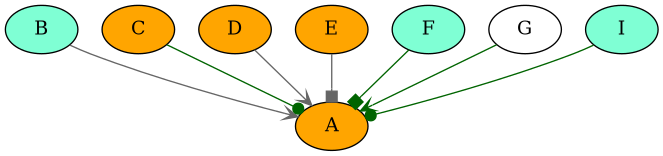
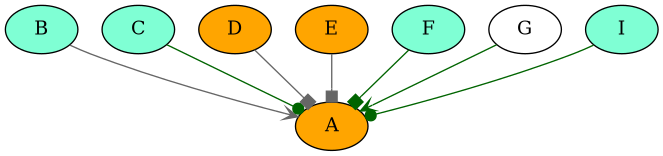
node "C": fillcolor orange -> aquamarine
edge "D" -> "A": arrowhead vee -> box
